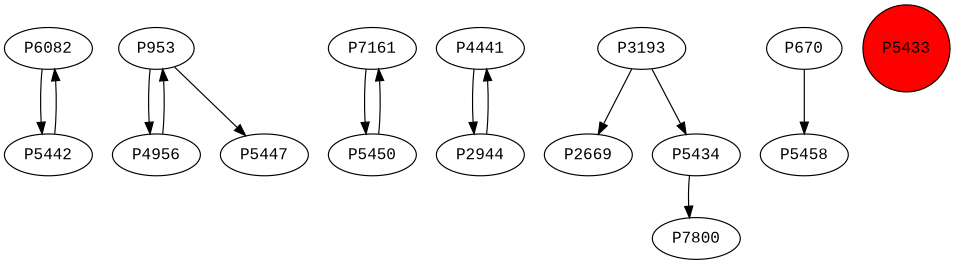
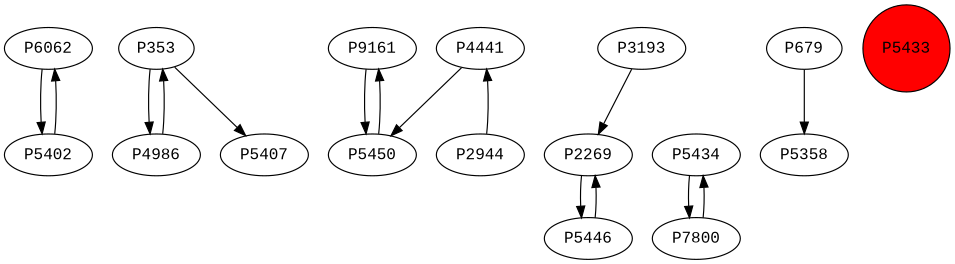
node "P6082": label "P6082" -> "P6062"
node "P953": label "P953" -> "P353"
node "P7161": label "P7161" -> "P9161"
node "P670": label "P670" -> "P679"
edge "P4441" -> "P2944": now "P4441" -> "P5450"
edge "P3193" -> "P5434": now "P7800" -> "P5434"
node "P5442": label "P5442" -> "P5402"
node "P4956": label "P4956" -> "P4986"
node "P5447": label "P5447" -> "P5407"
node "P2669": label "P2669" -> "P2269"
node "P5458": label "P5458" -> "P5358"
node "P5446": added
